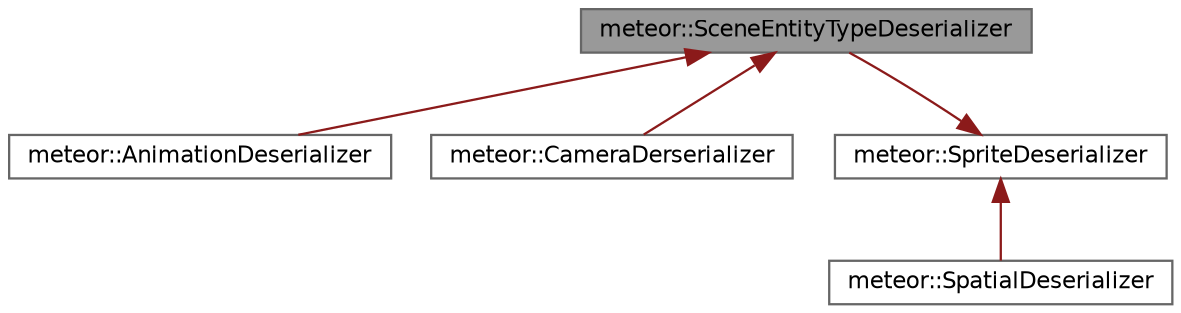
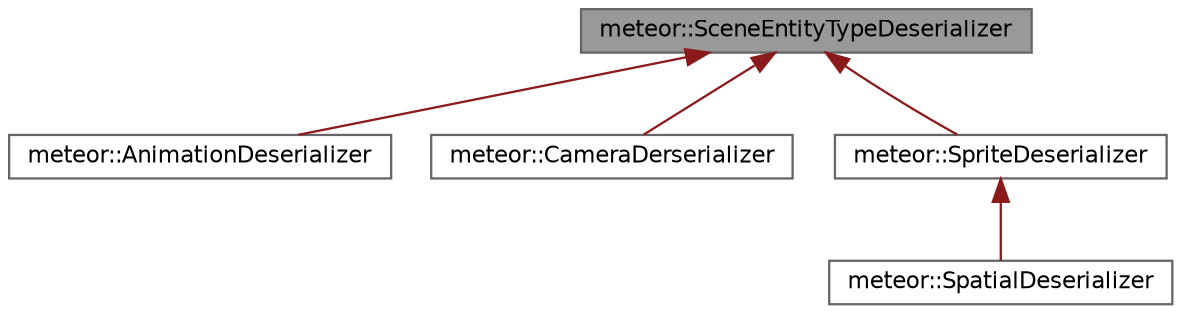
edge "meteor::SceneEntityTypeDeserializer" -> "meteor::SpriteDeserializer": reversed
